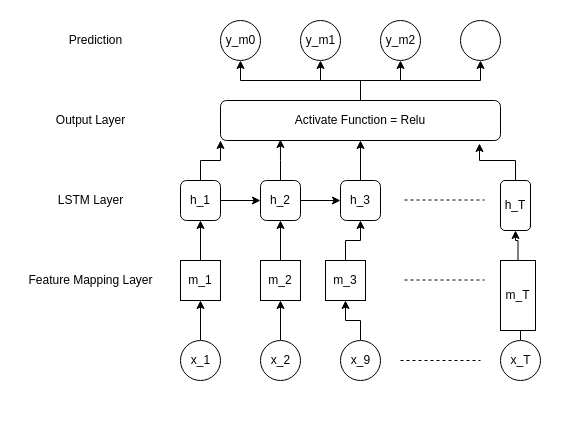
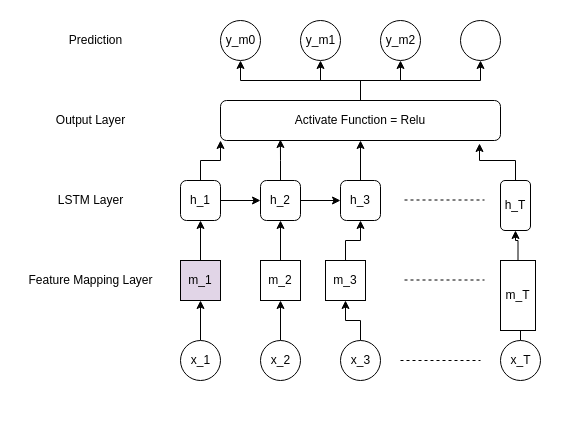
node "m_1": fillcolor #ffffff -> #e1d5e7
node "x_9": label "x_9" -> "x_3"
